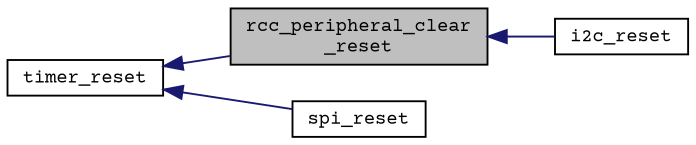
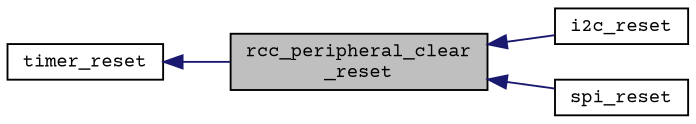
edge "spi_reset" -> "timer_reset": now "spi_reset" -> "rcc_peripheral_clear _reset"
